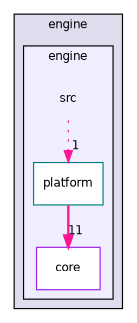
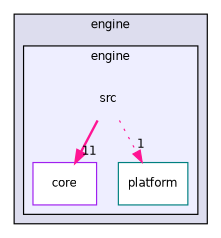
edge "platform" -> "core": now "src" -> "core"
